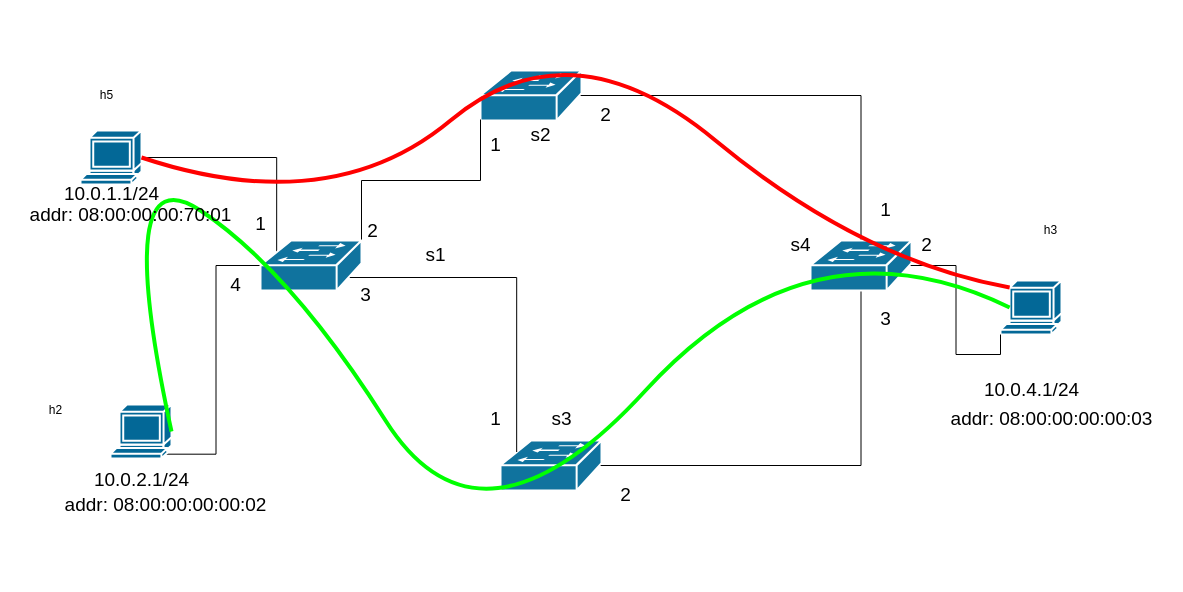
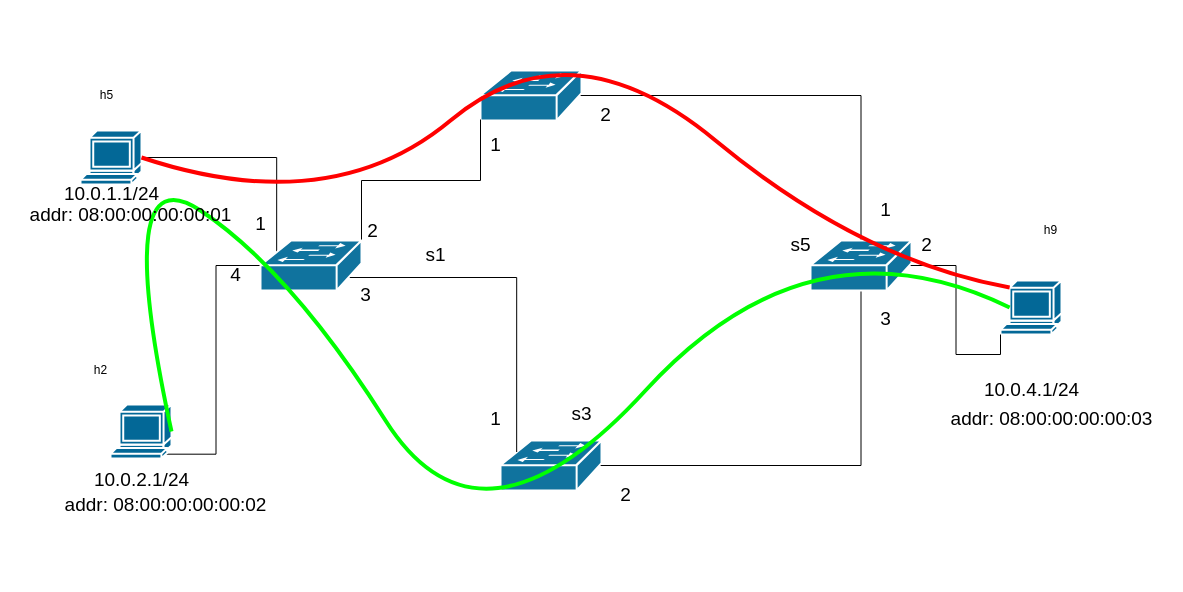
node "s2": removed
node "addr: 08:00:00:00:70:01": label "addr: 08:00:00:00:70:01" -> "addr: 08:00:00:00:00:01"
node "h3": label "h3" -> "h9"
node "s4": label "s4" -> "s5"
node "4": moved (236, 286) -> (236, 276)
node "h2": moved (56, 411) -> (101, 371)
node "s3": moved (562, 420) -> (582, 415)
